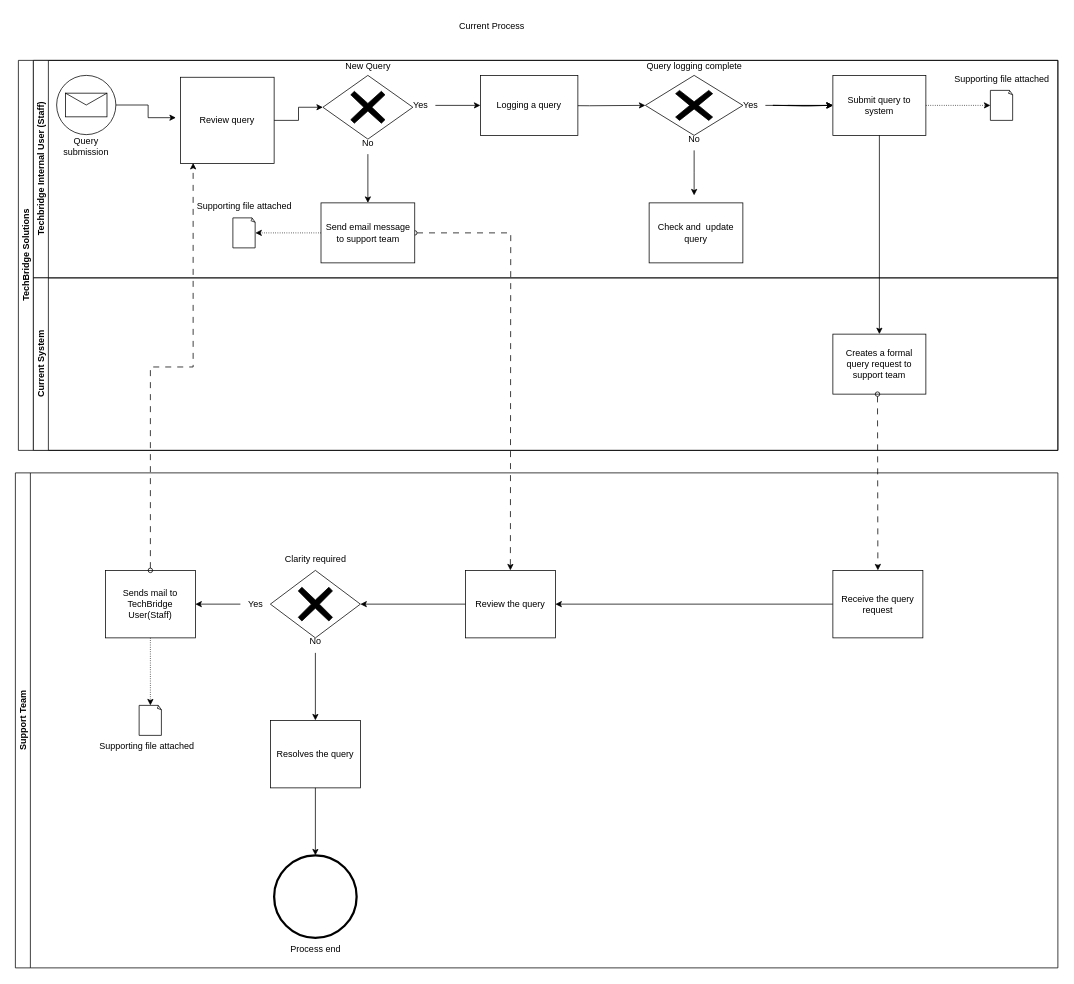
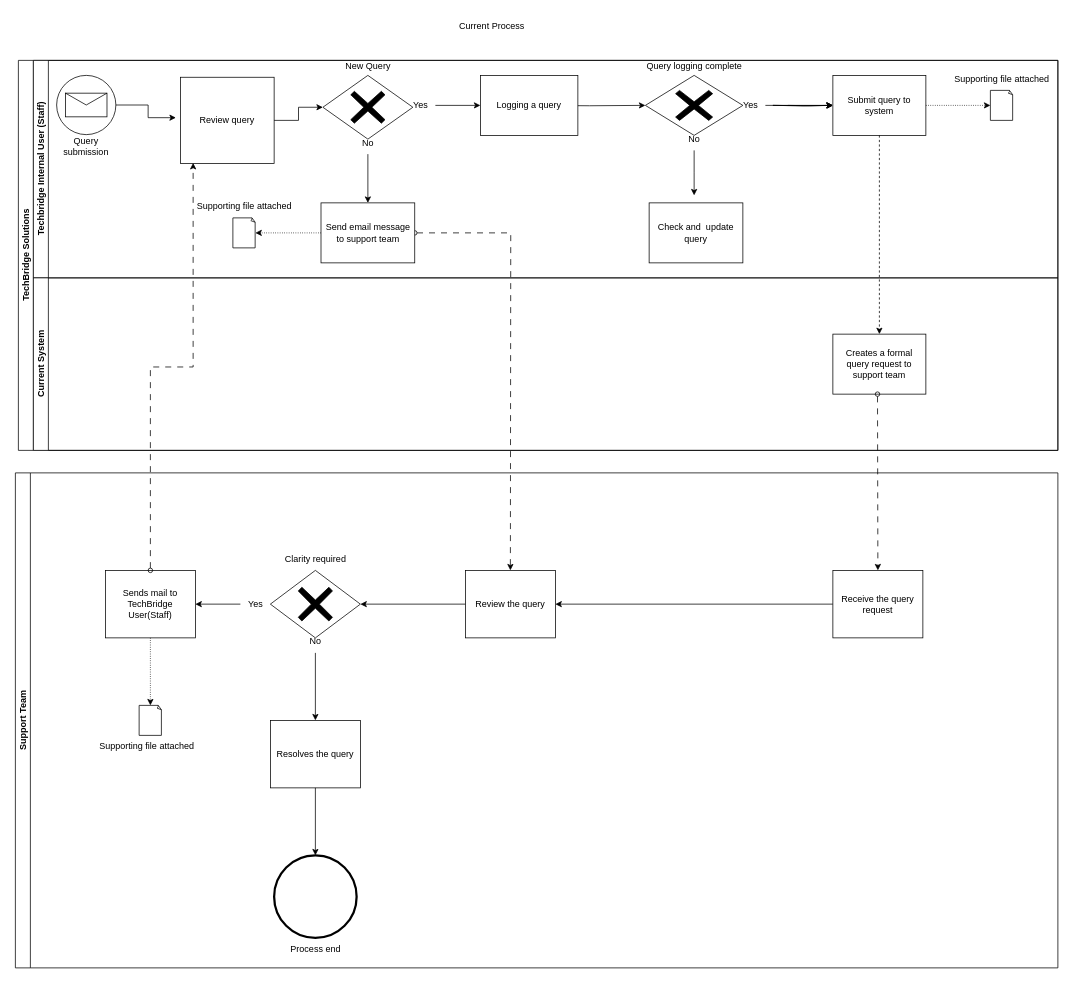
edge "Submit query to system" -> "Creates a formal query request to support team": style solid -> dashed
